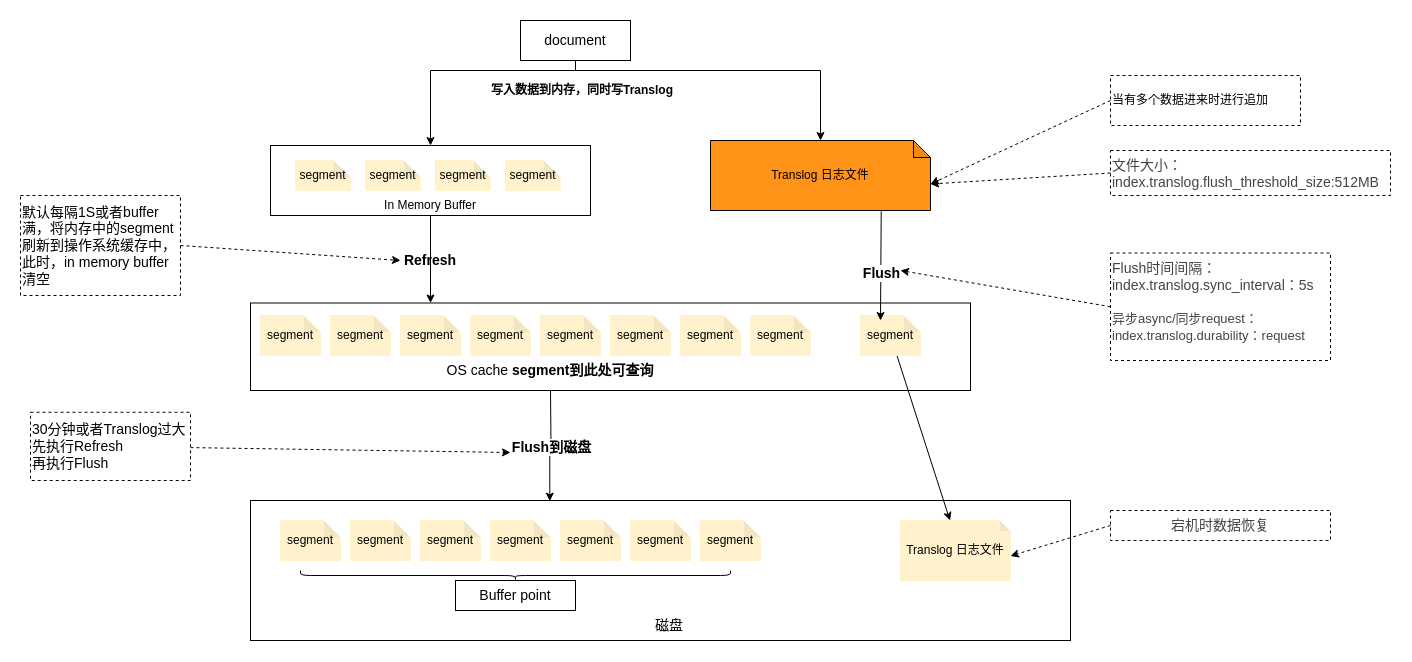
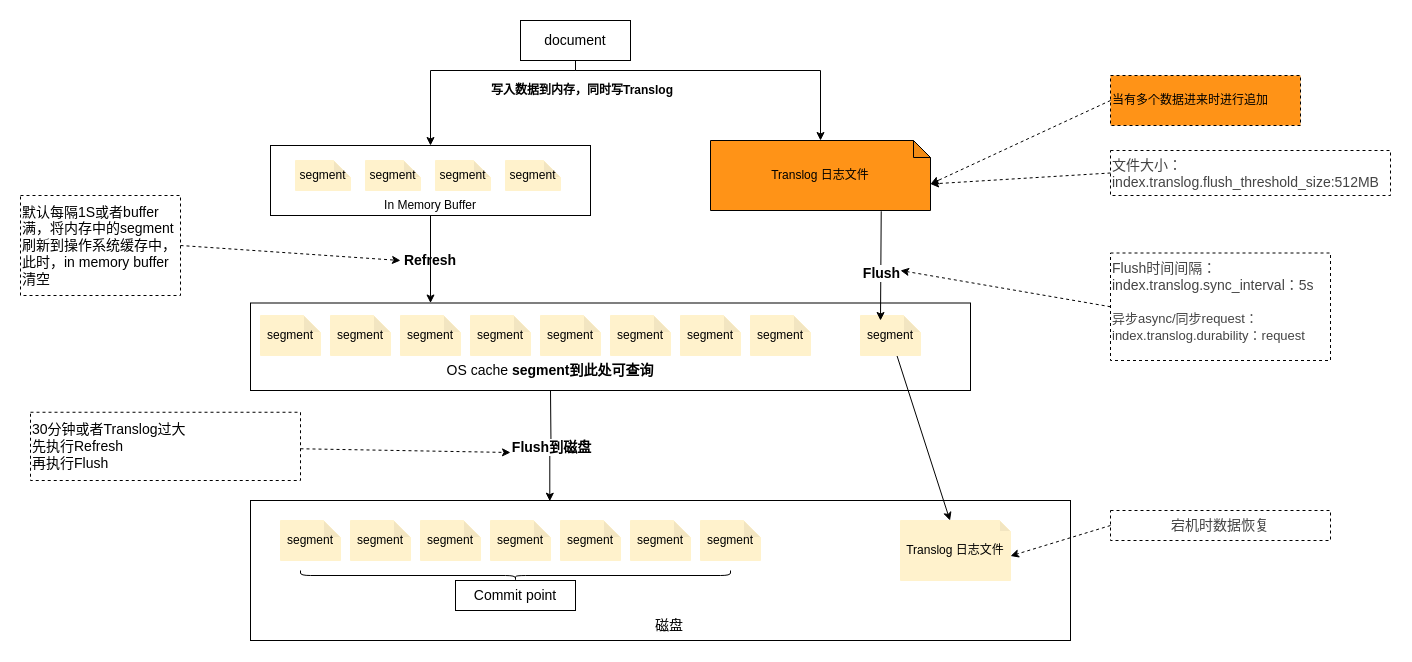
node "当有多个数据进来时进行追加": fillcolor #ffffff -> #ff9317
node "30分钟或者Translog过大 先执行Refresh 再执行Flush": size 160x68 -> 270x68
node "Buffer point": label "Buffer point" -> "Commit point"
